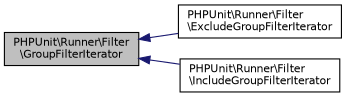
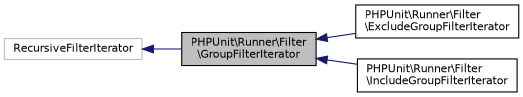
node "RecursiveFilterIterator": added
